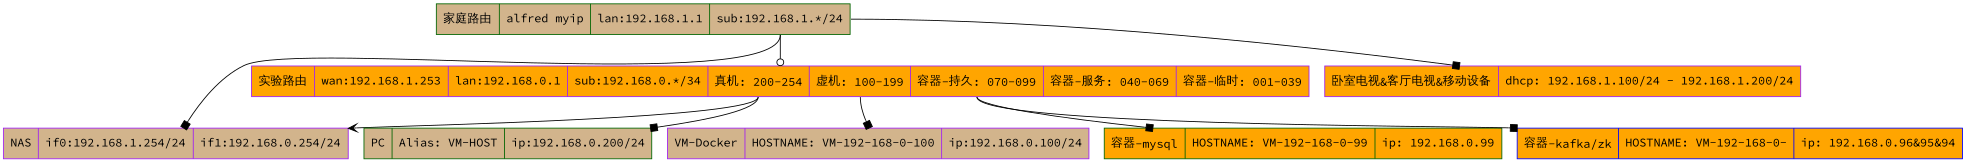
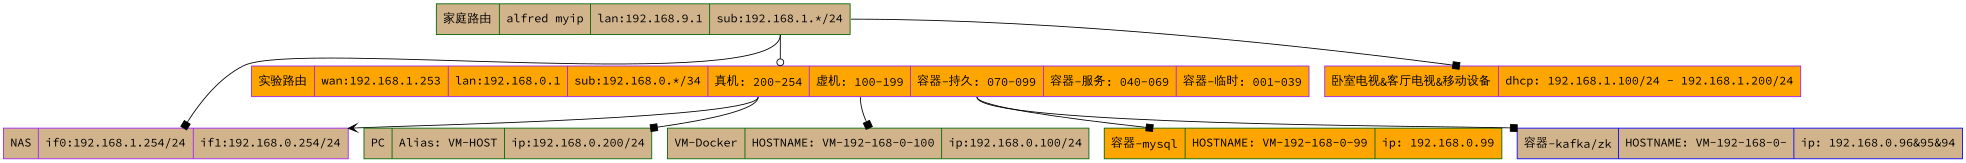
node "家庭路由": text "lan:192.168.1.1" -> "lan:192.168.9.1"
node "VM-Docker": color purple -> darkgreen
node "容器-kafka/zk": fillcolor orange -> tan
